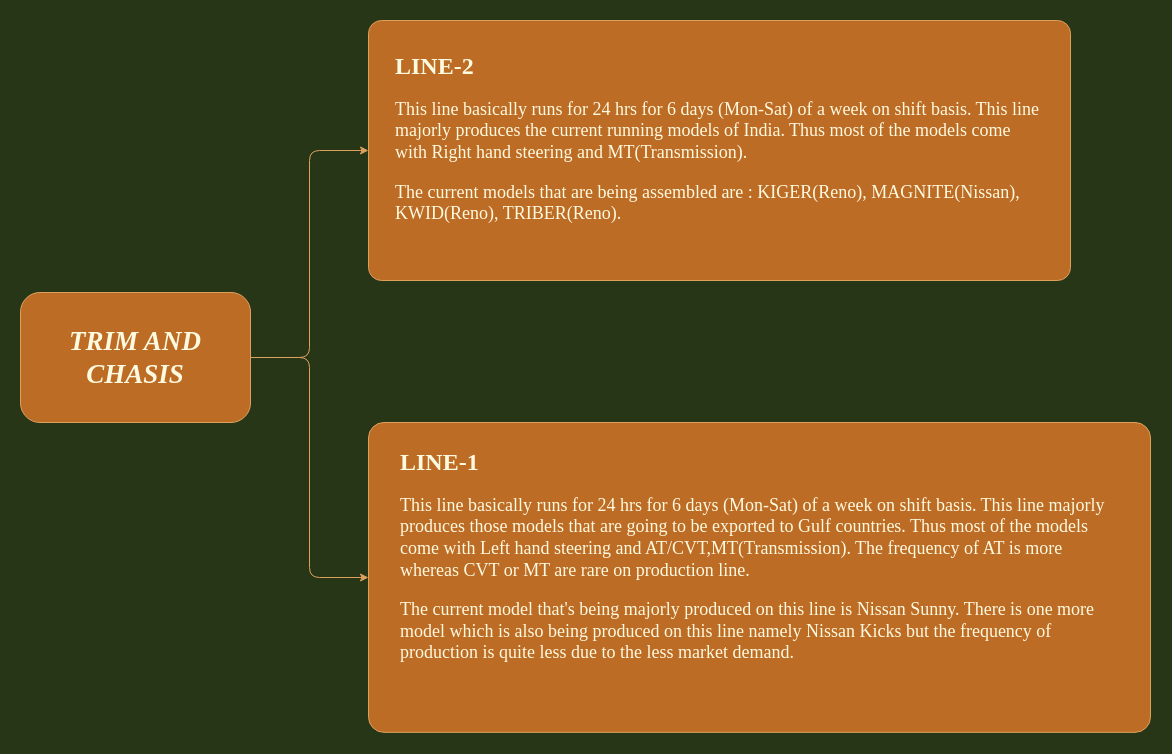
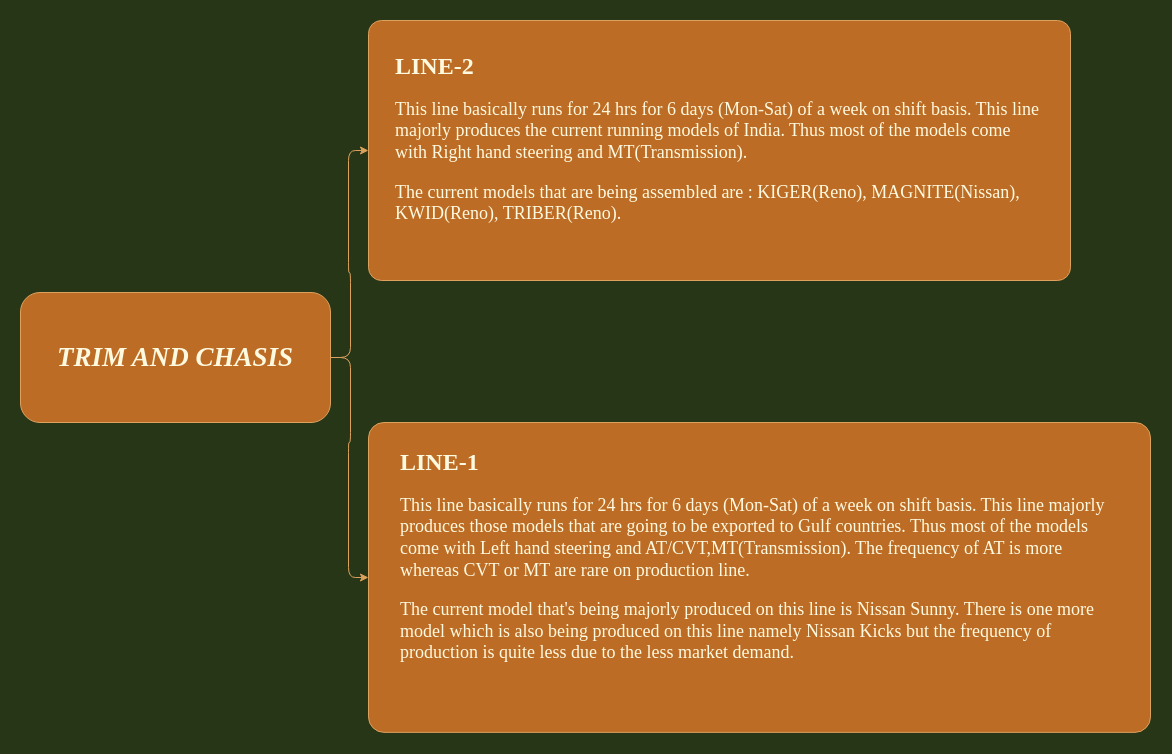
node "TRIM AND CHASIS": size 230x130 -> 310x130
